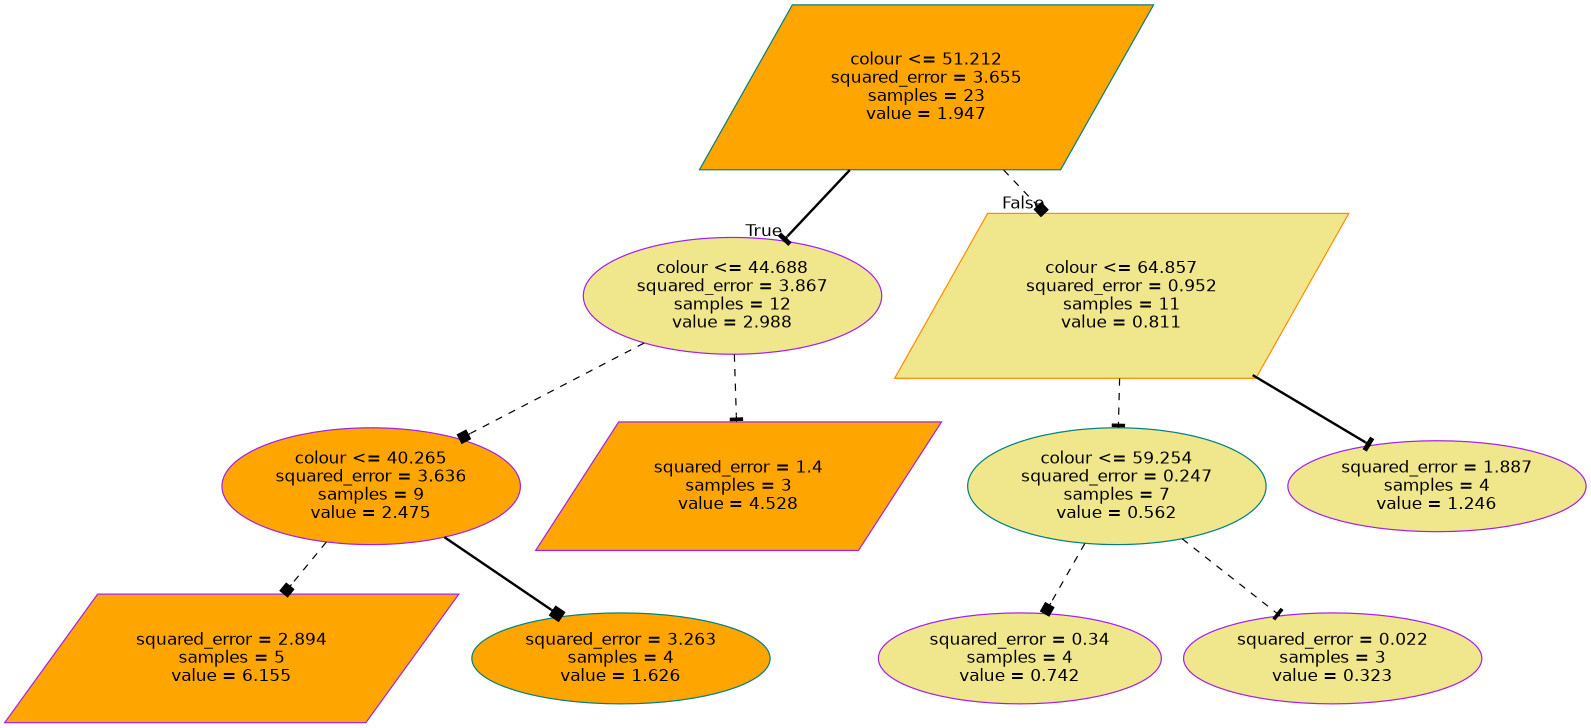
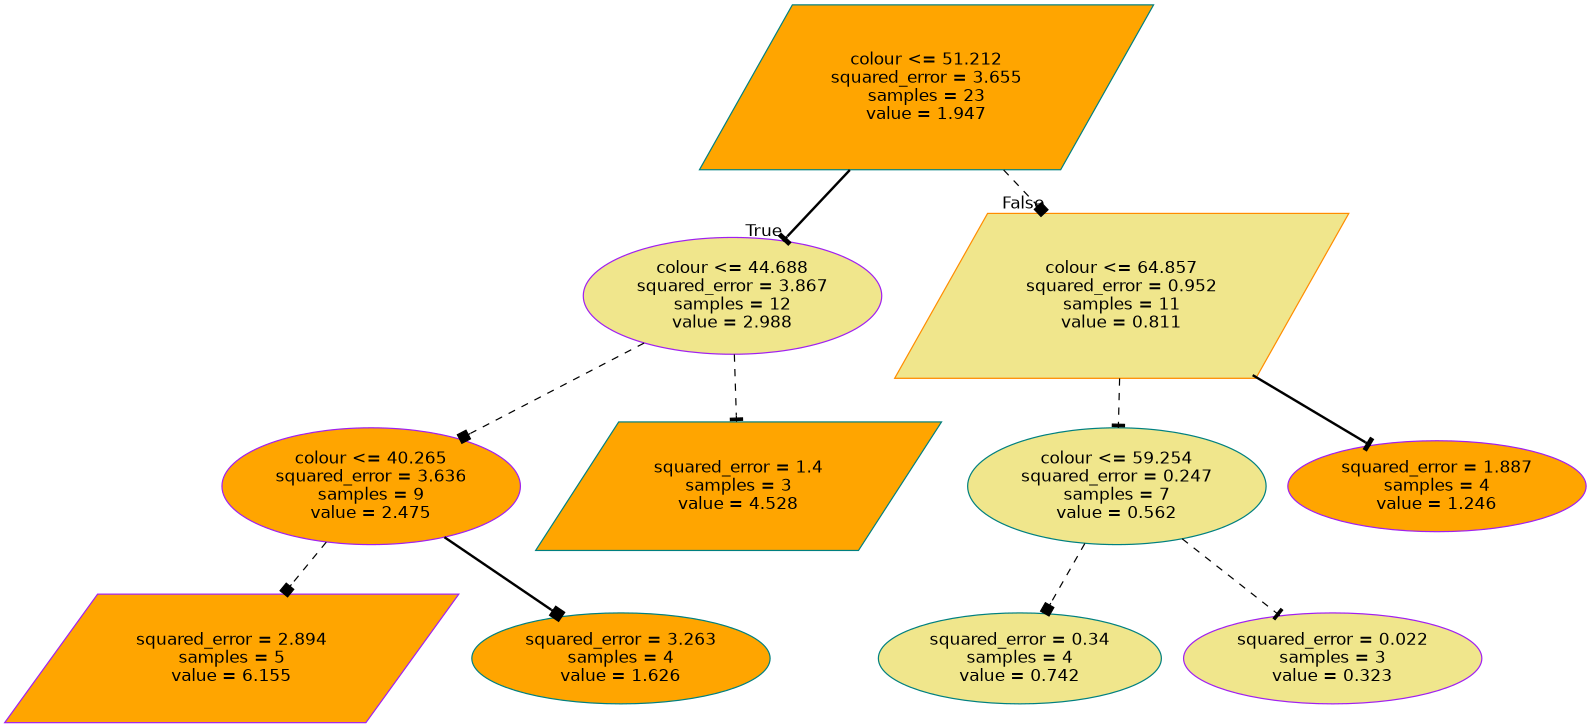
node "squared_error = 1.4 samples = 3 value = 4.528": color purple -> teal
node "squared_error = 1.887 samples = 4 value = 1.246": fillcolor khaki -> orange
node "squared_error = 0.34 samples = 4 value = 0.742": color purple -> teal
